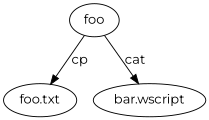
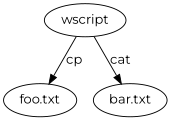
node "foo": label "foo" -> "wscript"
node "bar.wscript": label "bar.wscript" -> "bar.txt"
